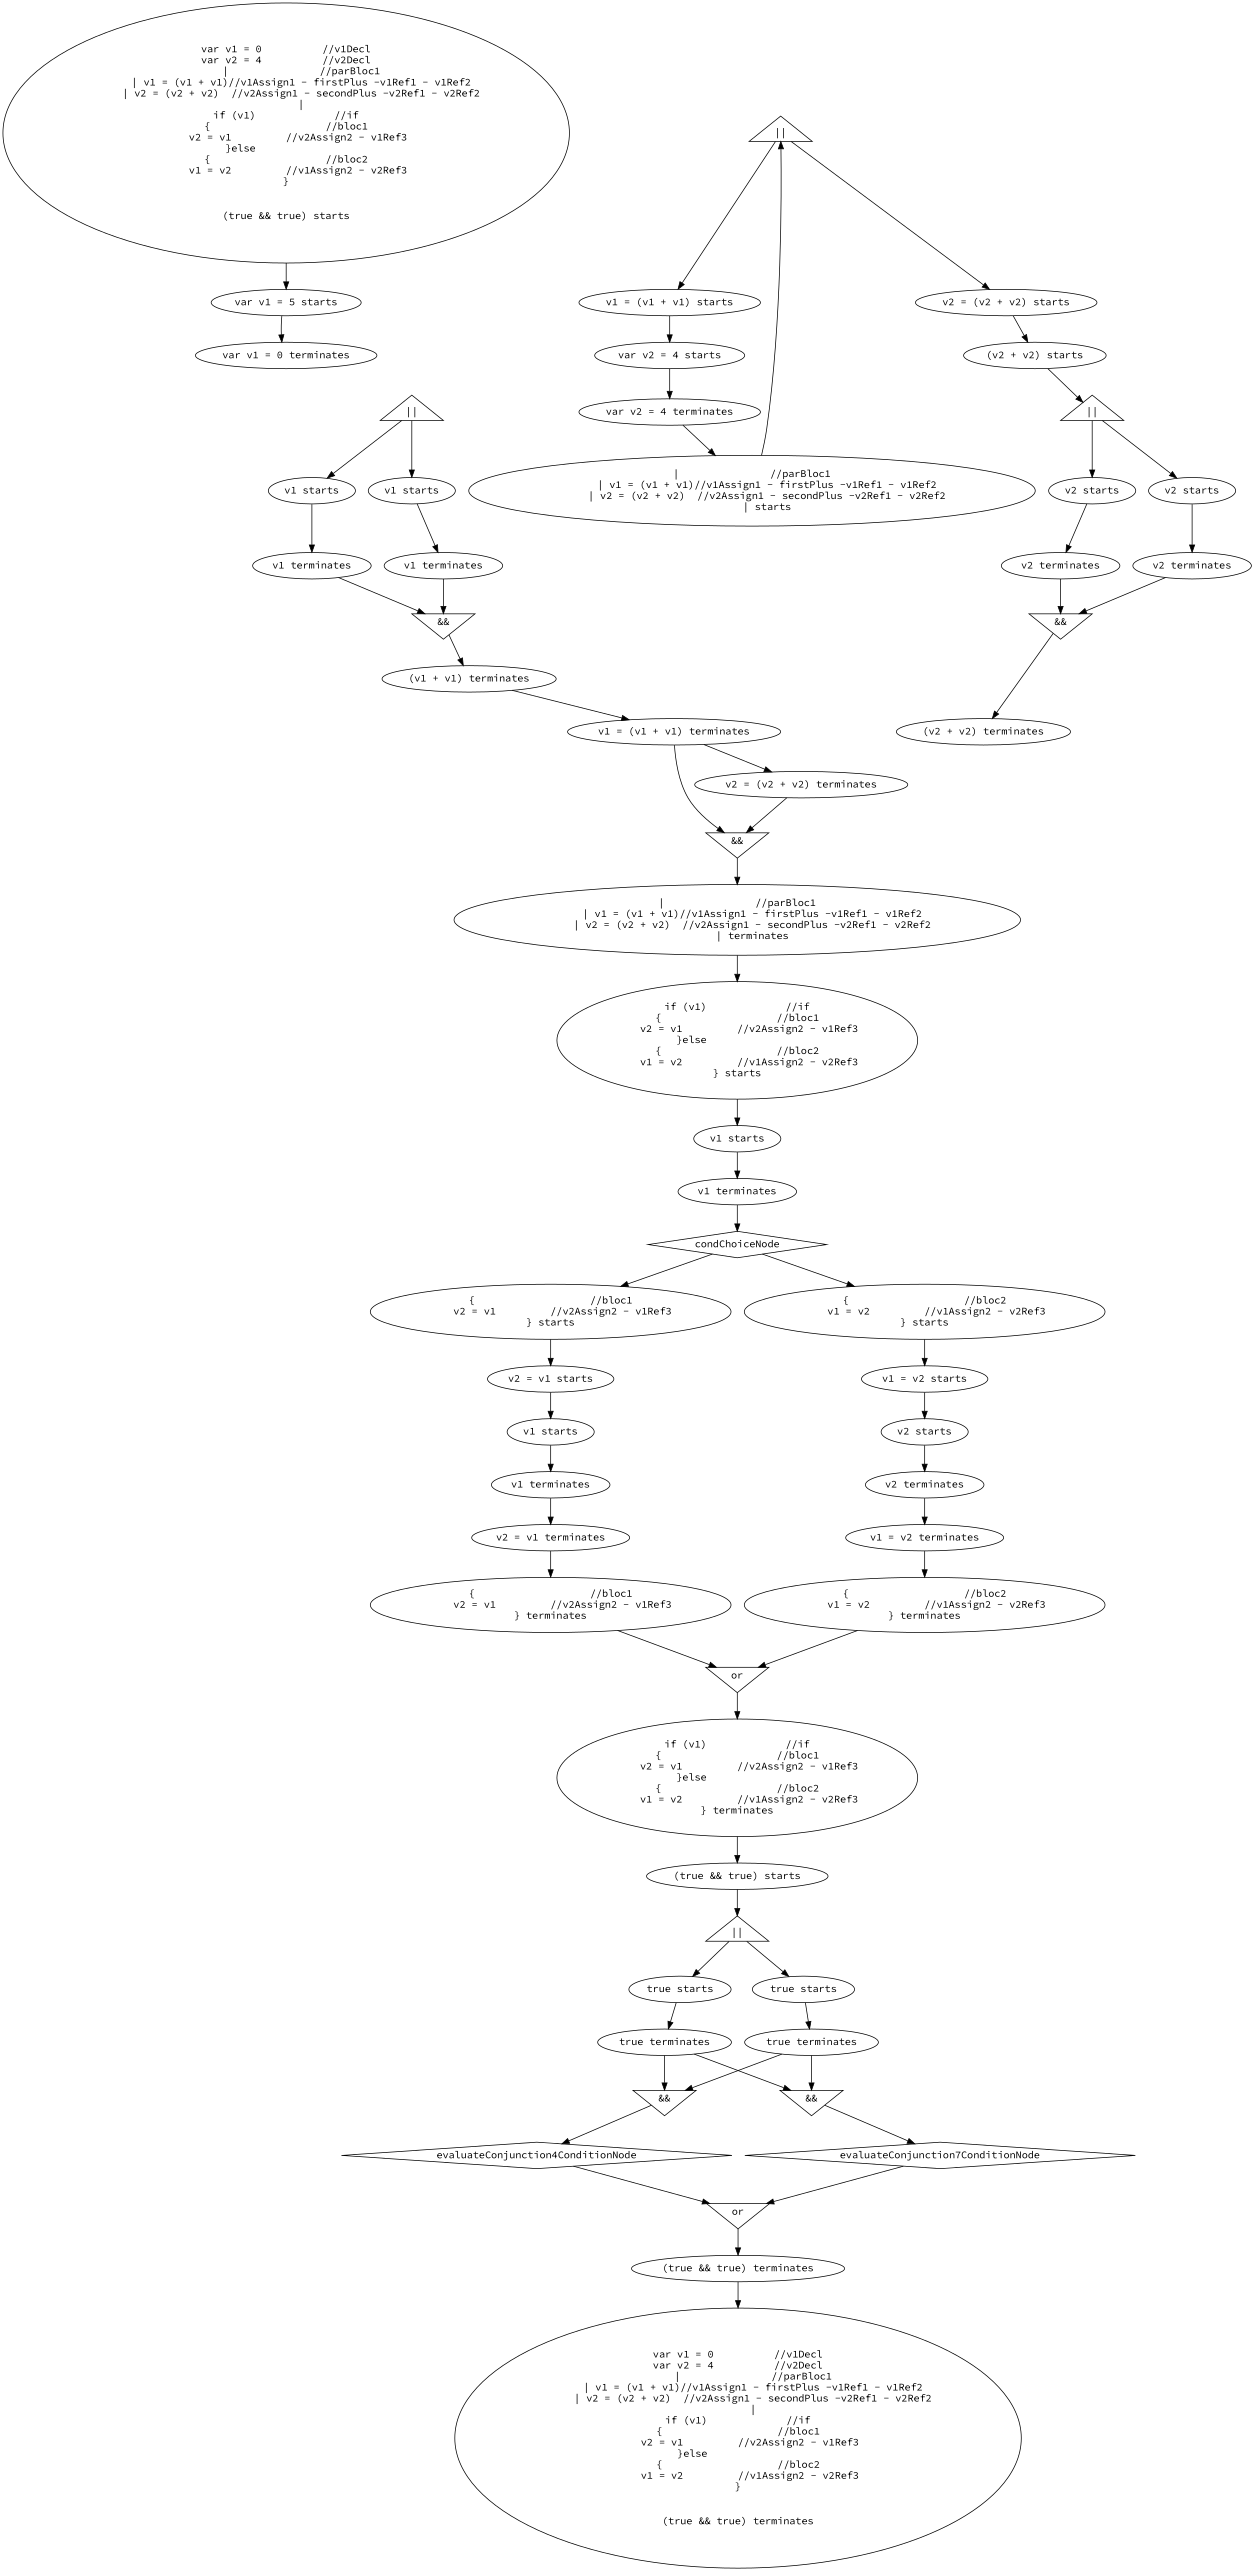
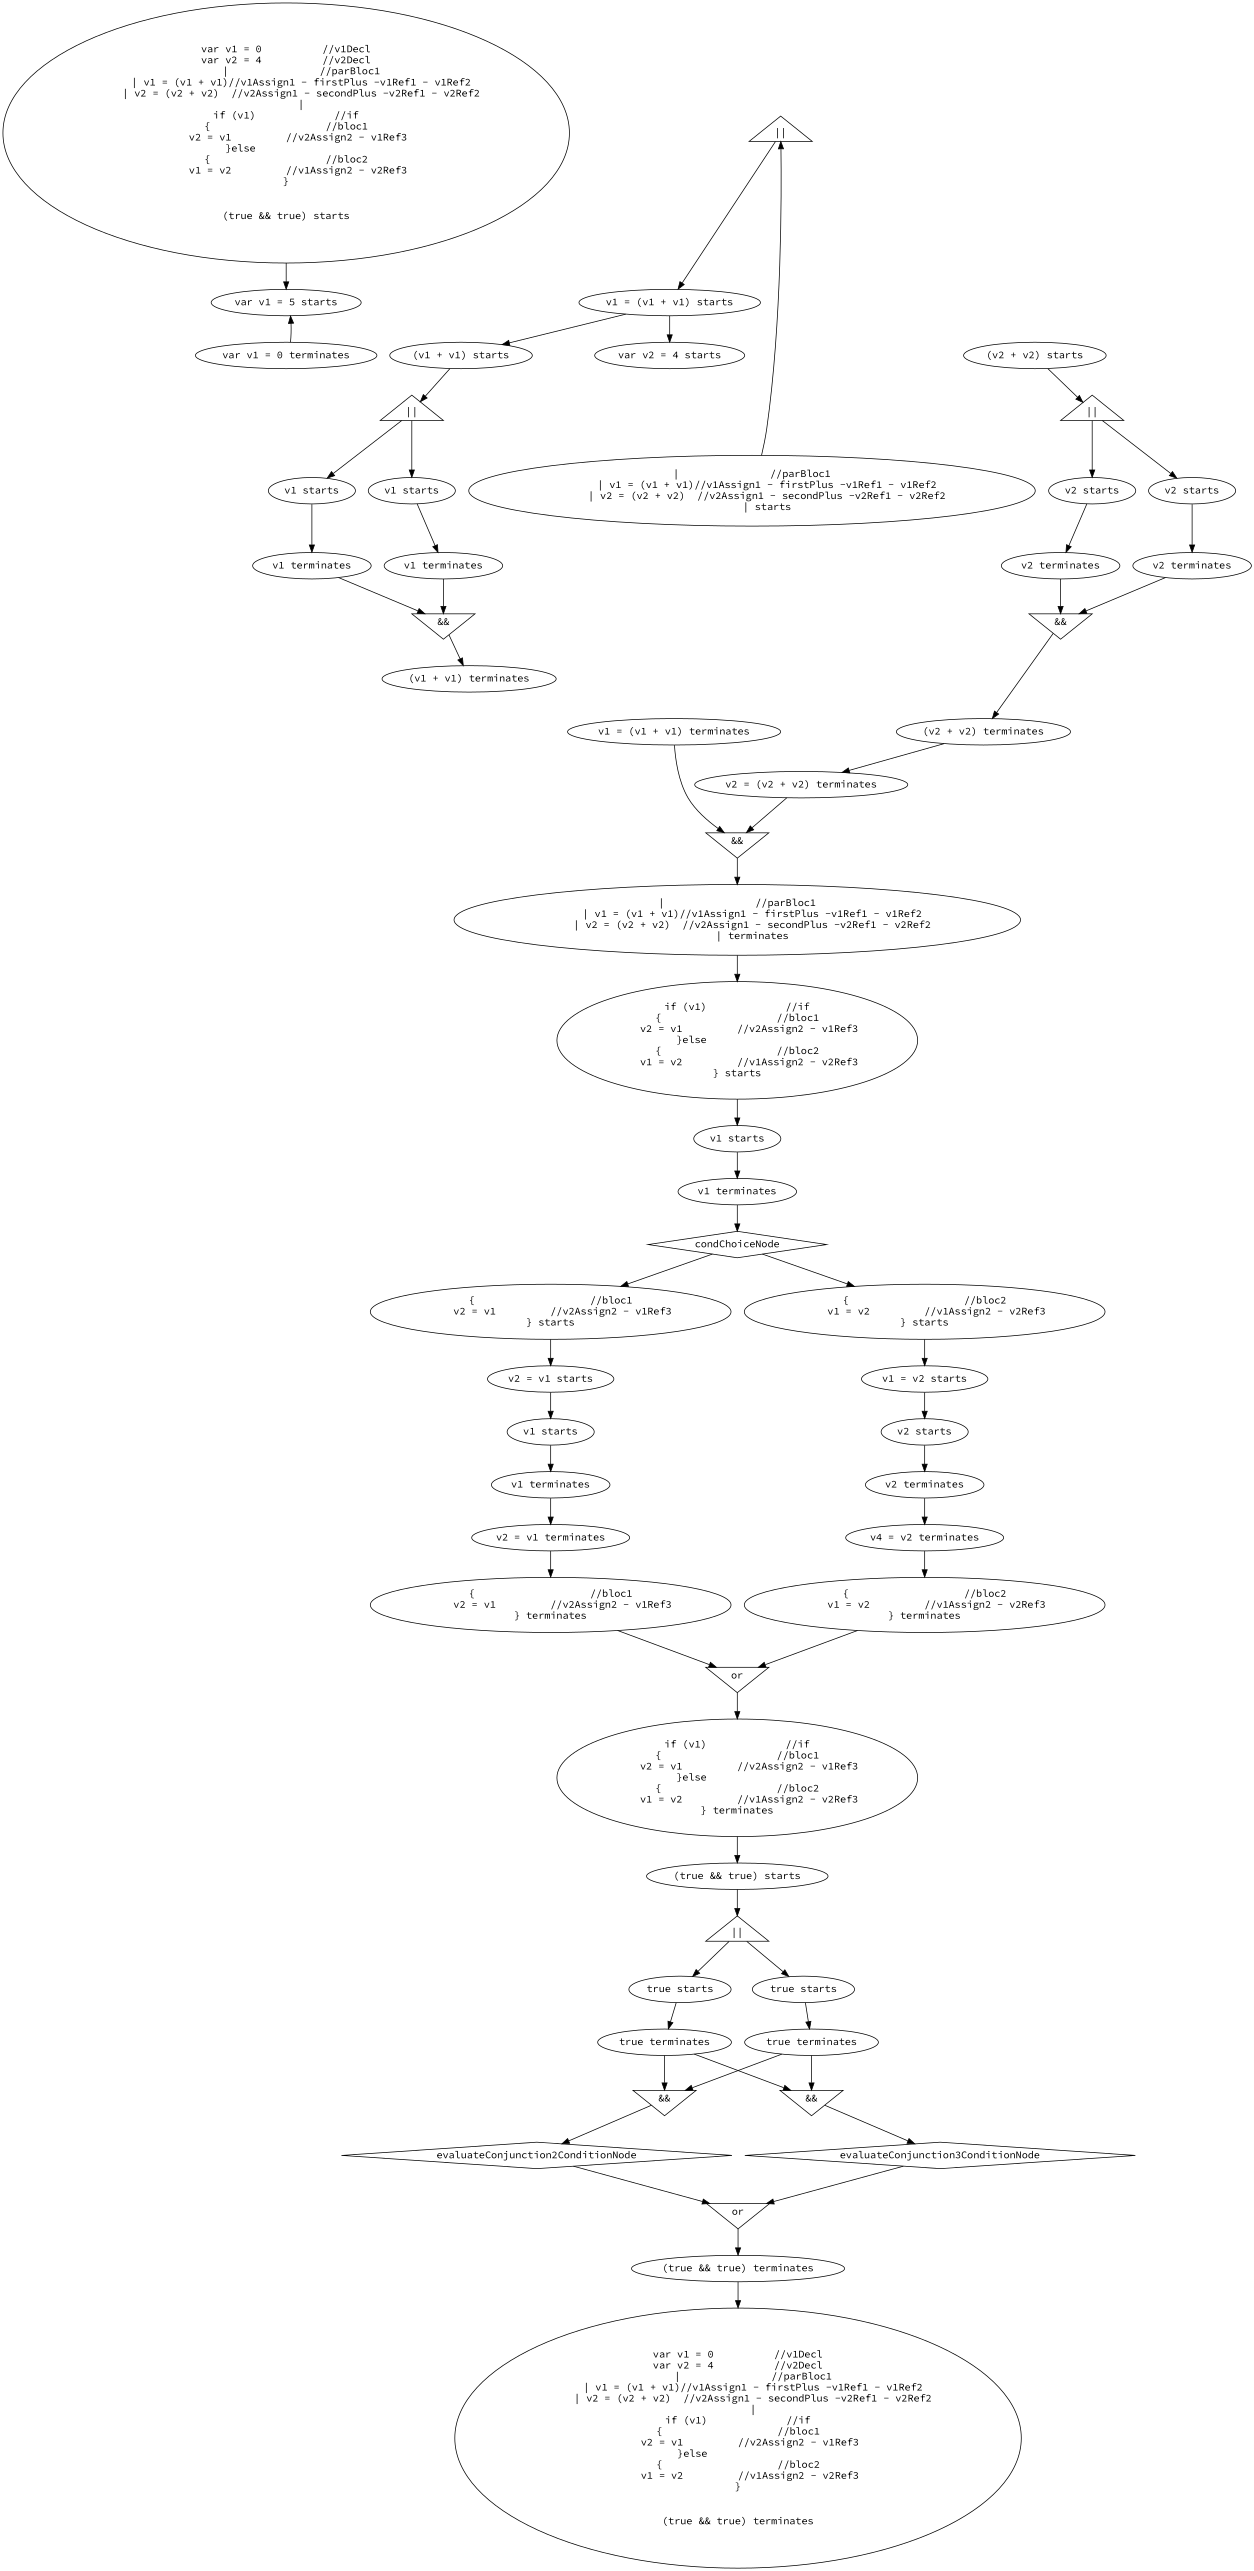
node "v2 = (v2 + v2) starts": removed
edge "var v1 = 5 starts" -> "var v1 = 0 terminates": reversed
node "(v1 + v1) starts": added
node "var v2 = 4 terminates": removed
edge "(v1 + v1) terminates" -> "v1 = (v1 + v1) terminates": removed
edge "v1 = (v1 + v1) terminates" -> "v2 = (v2 + v2) terminates": now "(v2 + v2) terminates" -> "v2 = (v2 + v2) terminates"
node "v1 = v2 terminates": label "v1 = v2 terminates" -> "v4 = v2 terminates"
node "evaluateConjunction4ConditionNode": label "evaluateConjunction4ConditionNode" -> "evaluateConjunction2ConditionNode"
node "evaluateConjunction7ConditionNode": label "evaluateConjunction7ConditionNode" -> "evaluateConjunction3ConditionNode"
